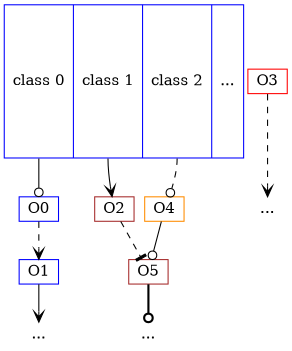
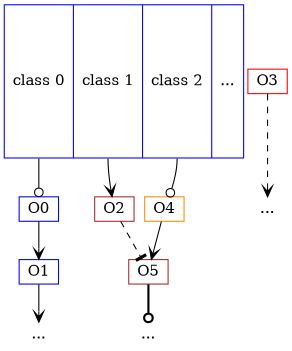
edge "class 0" -> "O4": style dashed -> solid
edge "O0" -> "O1": style dashed -> solid
edge "O4" -> "O5": arrowhead odot -> vee
